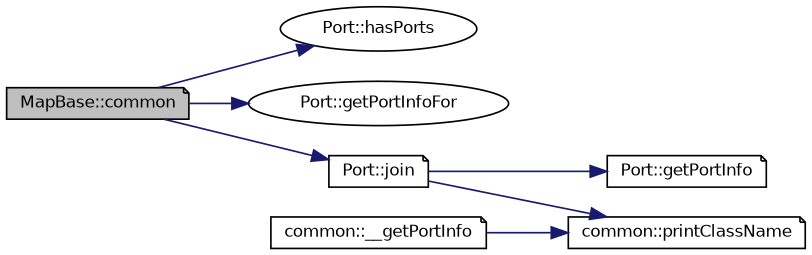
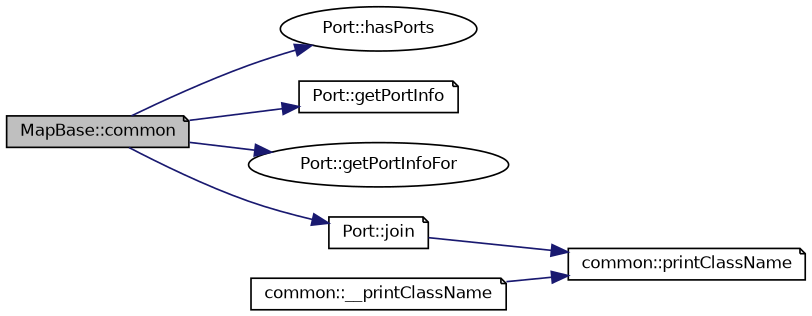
edge "Port::join" -> "Port::getPortInfo": now "MapBase::common" -> "Port::getPortInfo"
node "common::__getPortInfo": label "common::__getPortInfo" -> "common::__printClassName"
